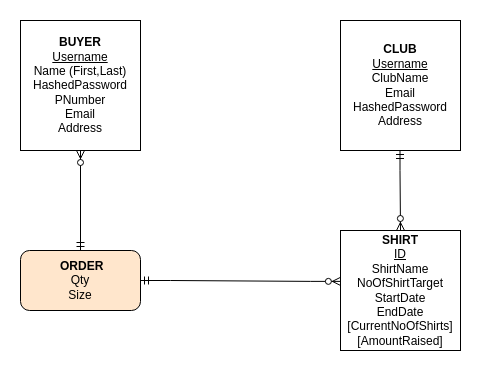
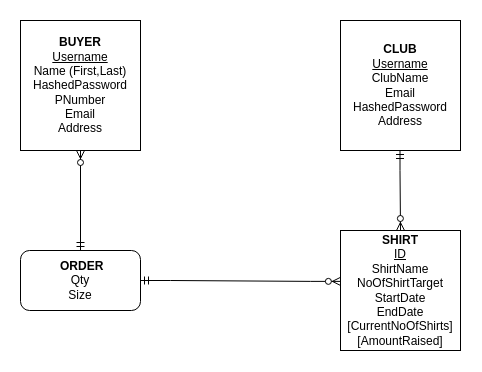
node "ORDER Qty Size": fillcolor #ffe6cc -> #ffffff
